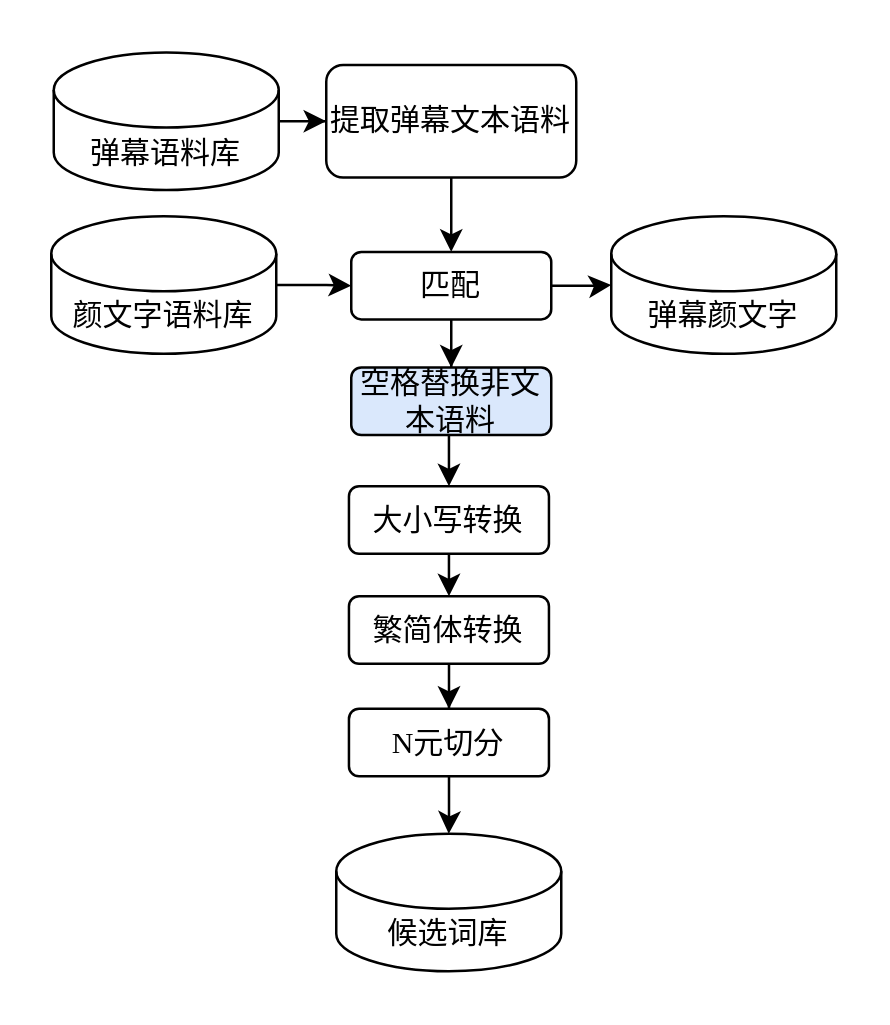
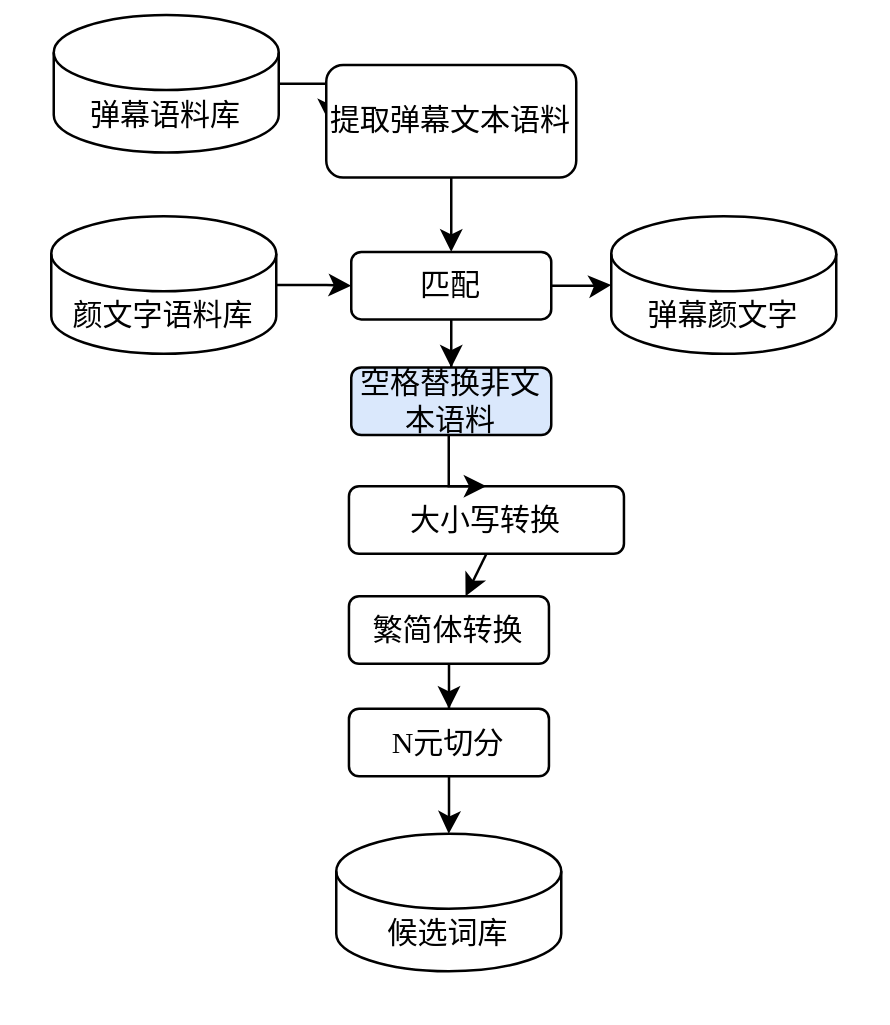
node "弹幕语料库": moved (166, 121) -> (166, 84)
node "大小写转换": size 200x68 -> 275x68
